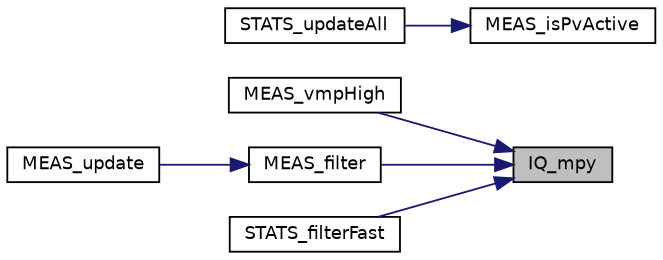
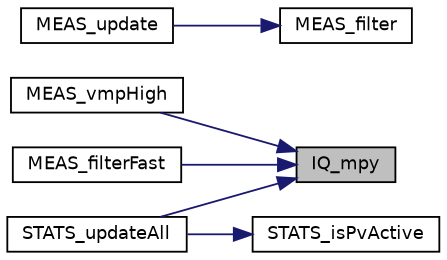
node "MEAS_isPvActive": label "MEAS_isPvActive" -> "STATS_isPvActive"
edge "MEAS_filter" -> "IQ_mpy": now "STATS_updateAll" -> "IQ_mpy"
node "STATS_filterFast": label "STATS_filterFast" -> "MEAS_filterFast"
